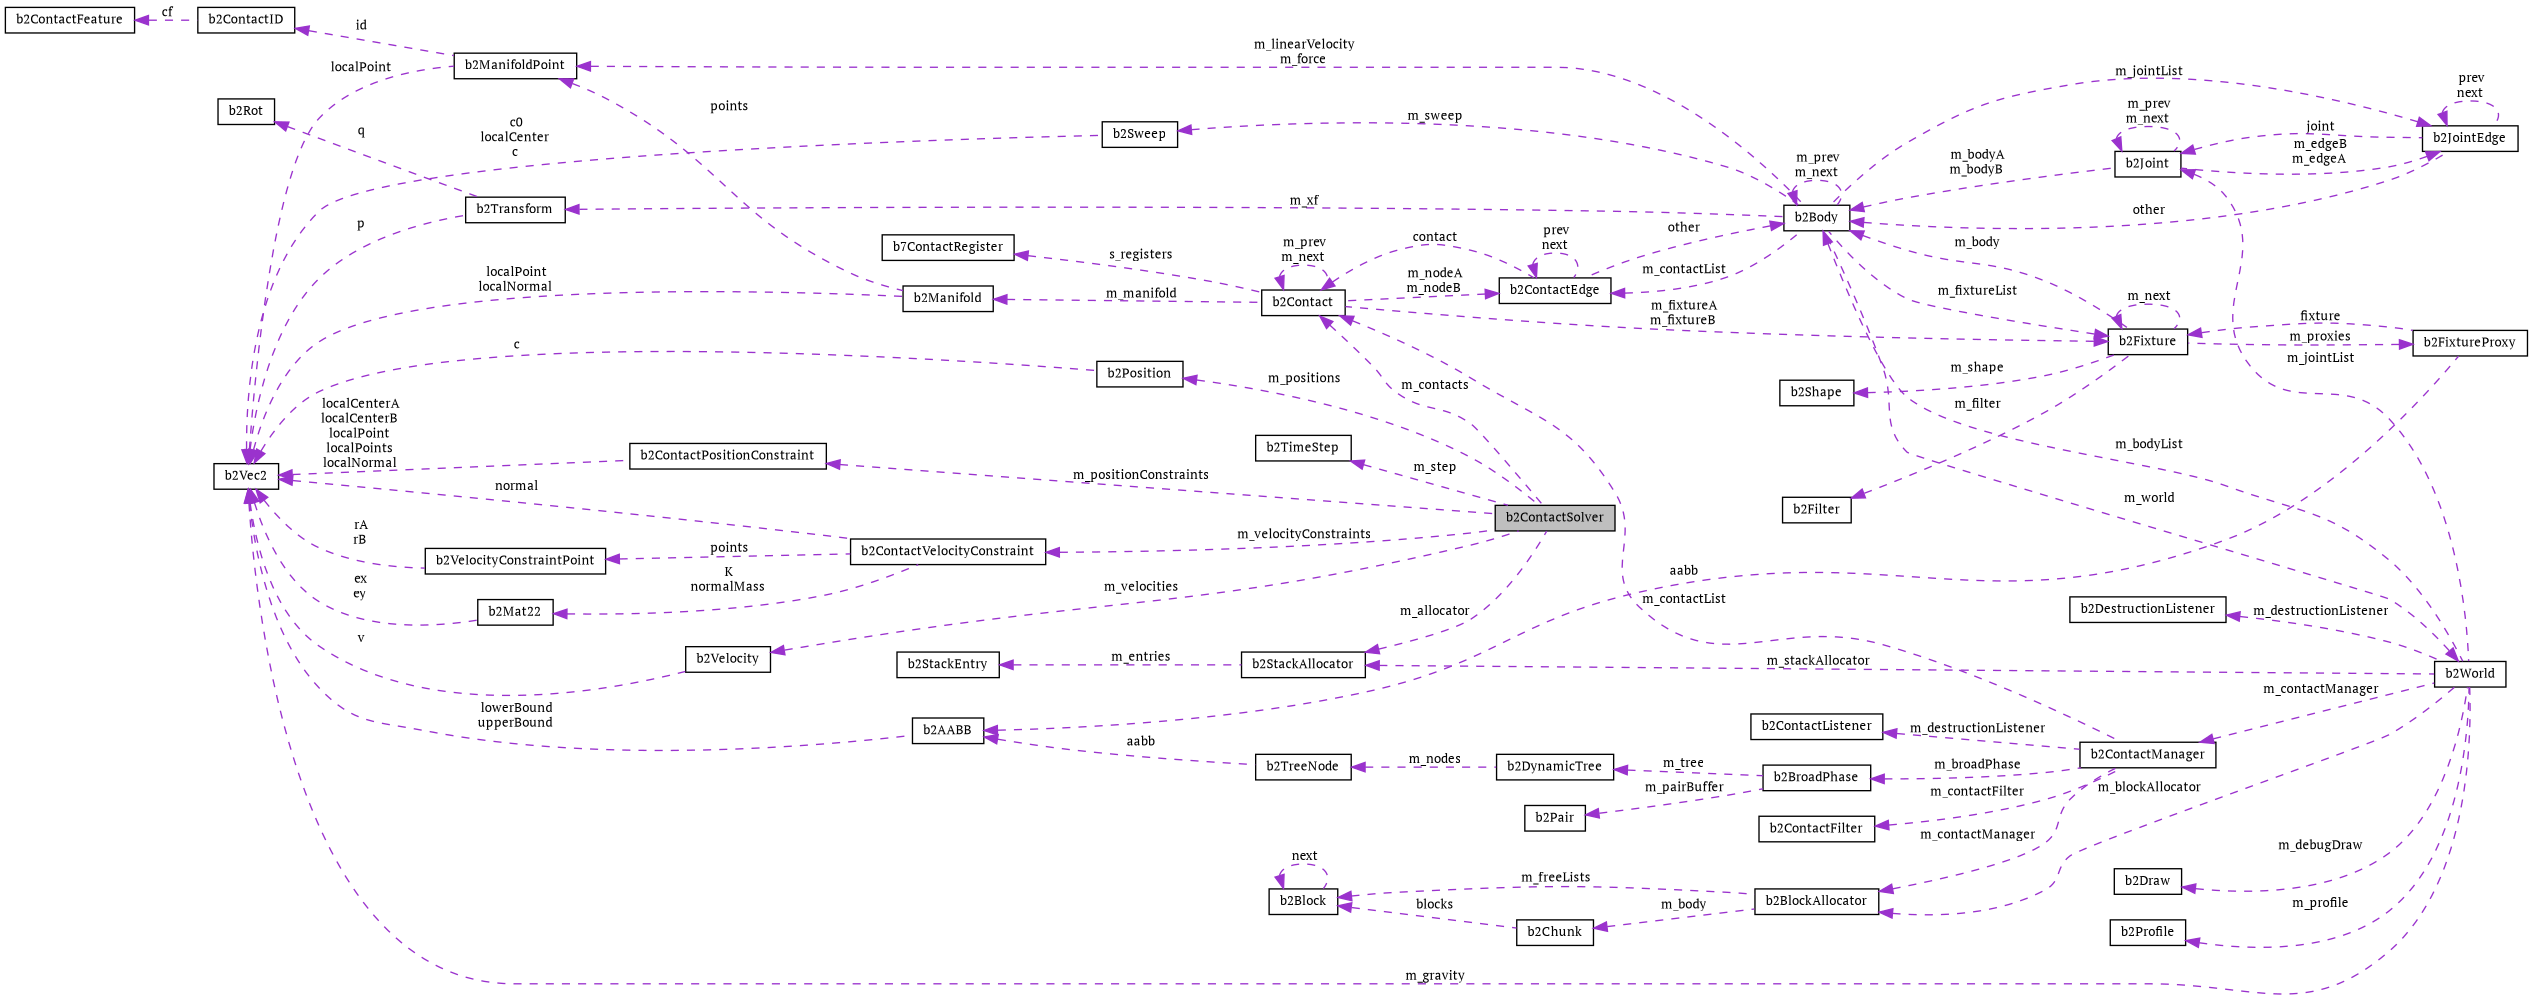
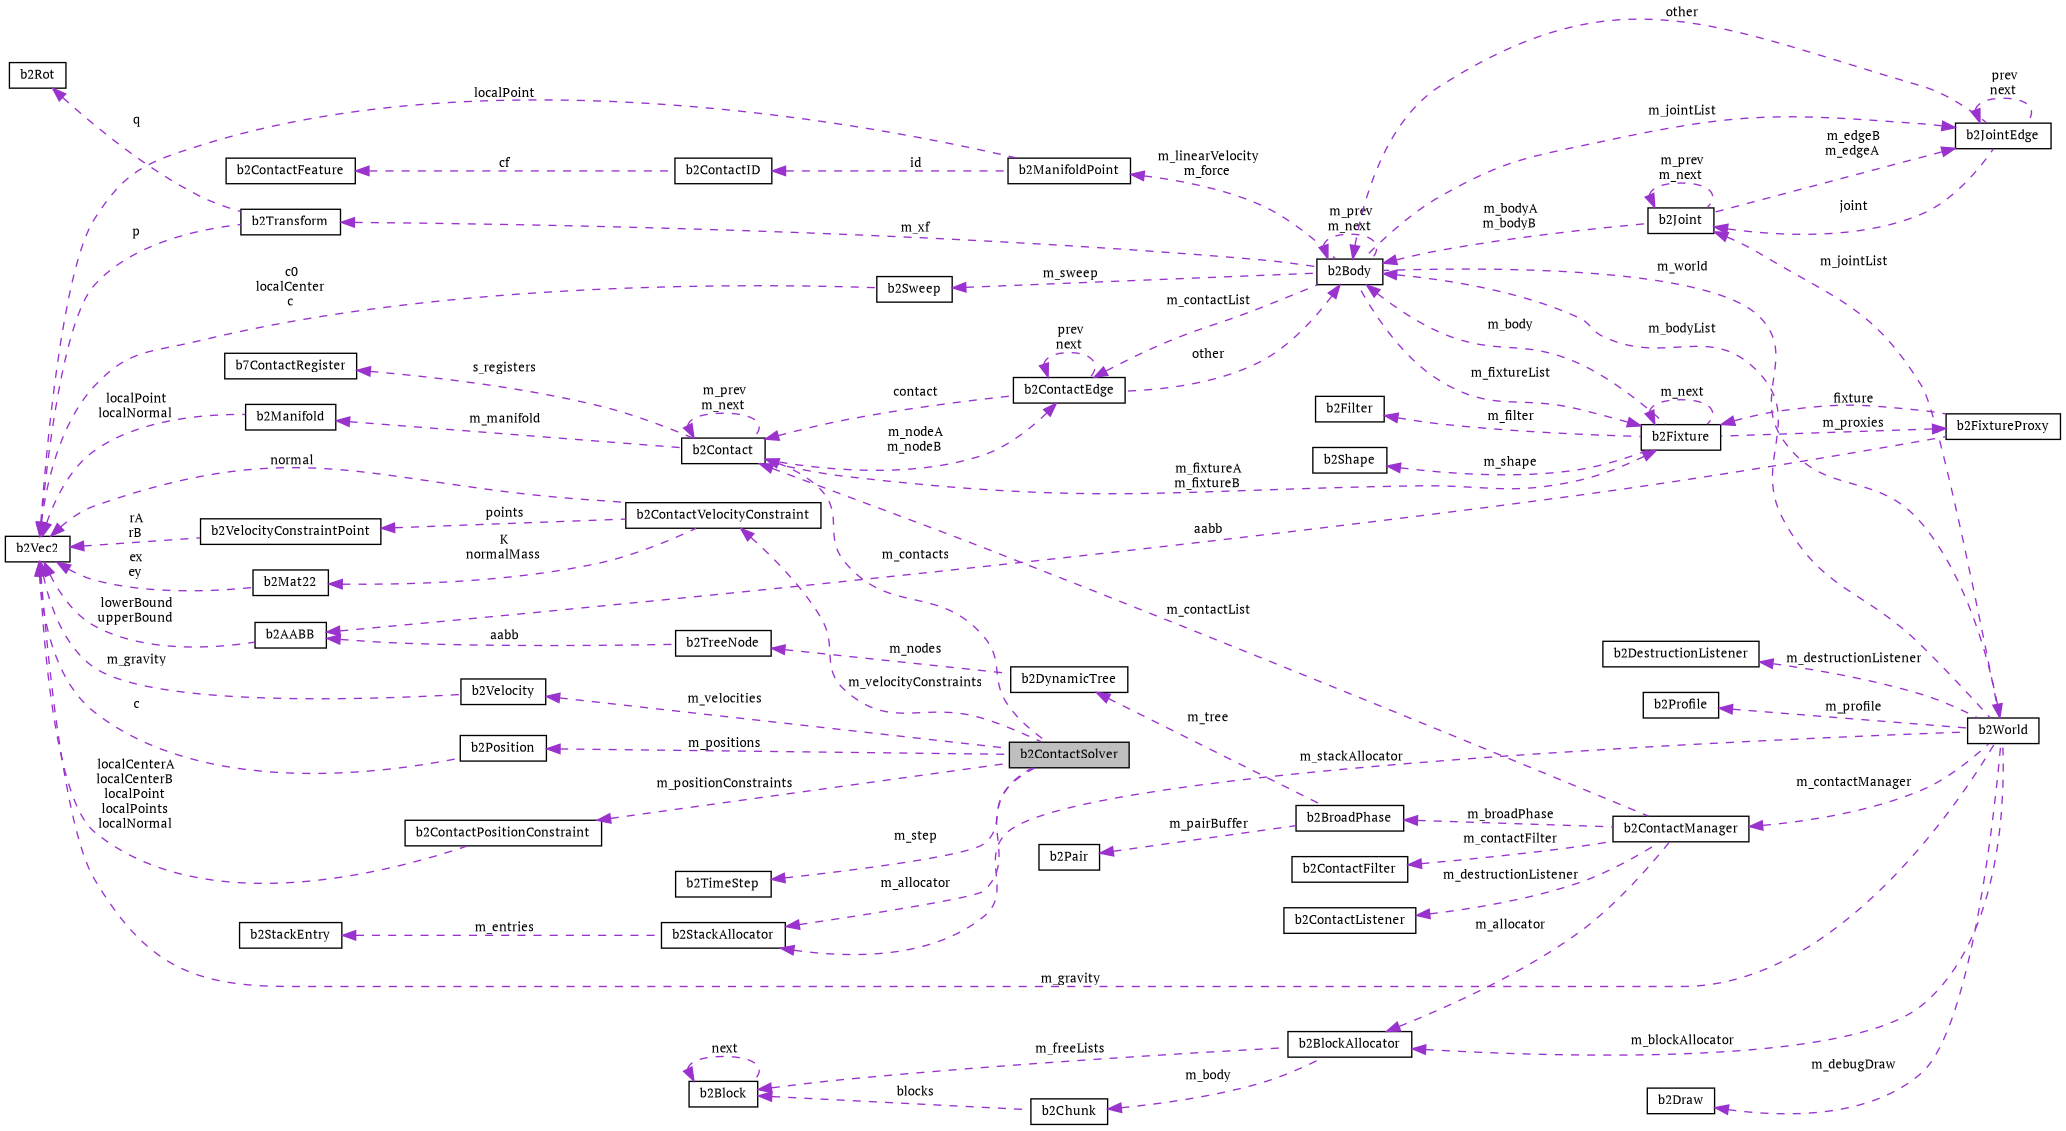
edge "b2Manifold" -> "b2ManifoldPoint": removed, label "points"
edge "b2Velocity" -> "b2Vec2": label " v" -> " m_gravity"
edge "b2ContactManager" -> "b2BlockAllocator": label " m_contactManager" -> " m_allocator"
